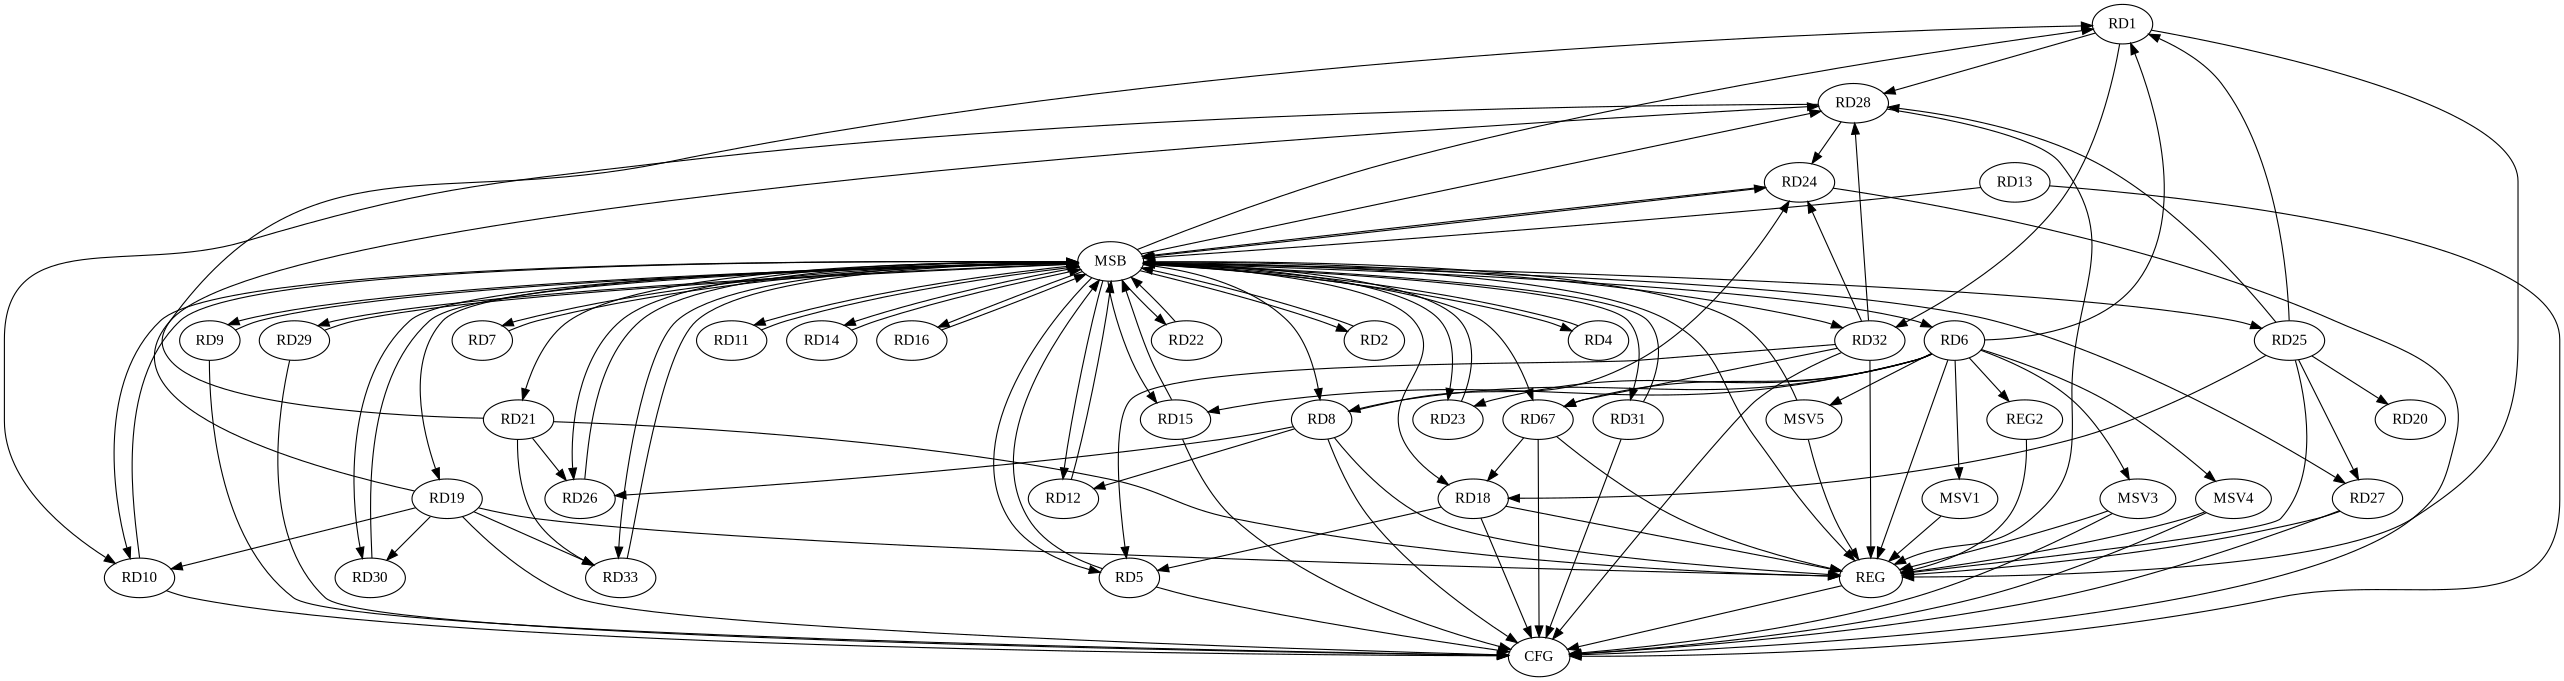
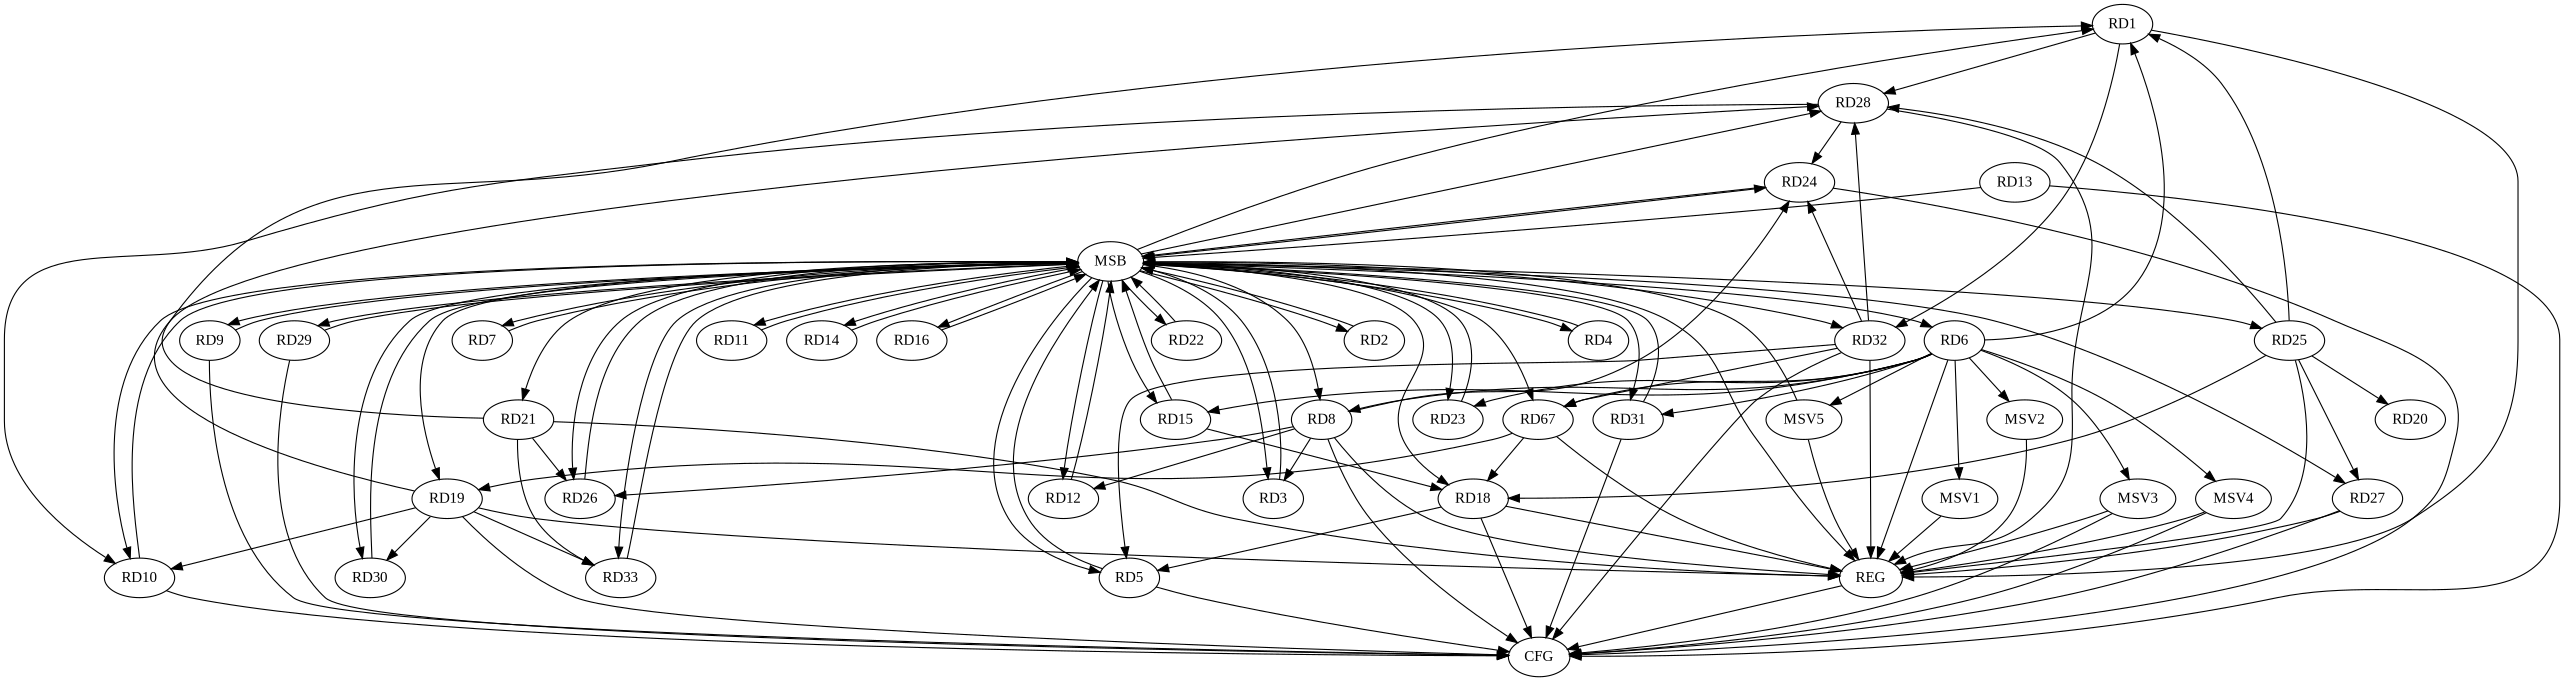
edge "RD6" -> "RD31": added
node "REG2": label "REG2" -> "MSV2"
node "RD3": added
edge "RD67" -> "CFG": now "RD67" -> "RD19"
edge "RD15" -> "CFG": now "RD15" -> "RD18"
